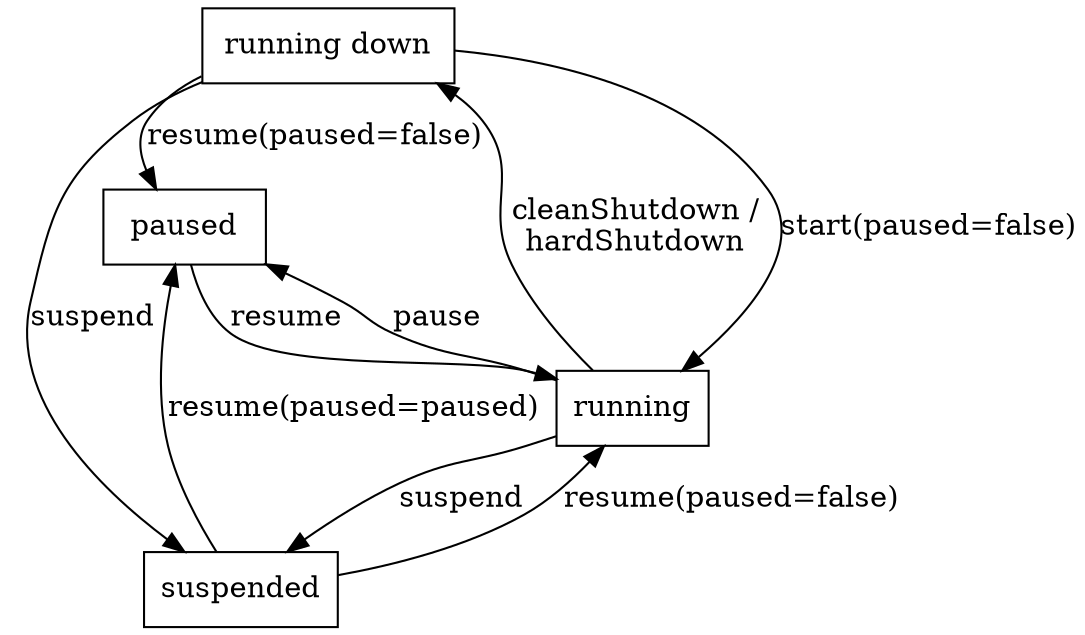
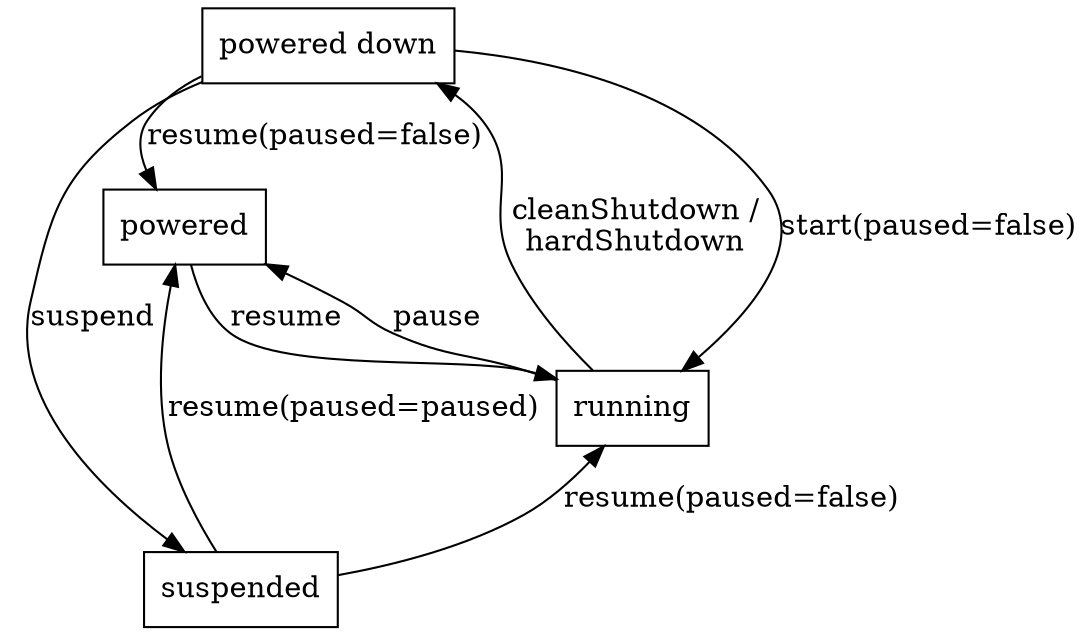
node "running down": label "running down" -> "powered down"
node "paused": label "paused" -> "powered"
edge "running" -> "suspended": removed, label "suspend"
